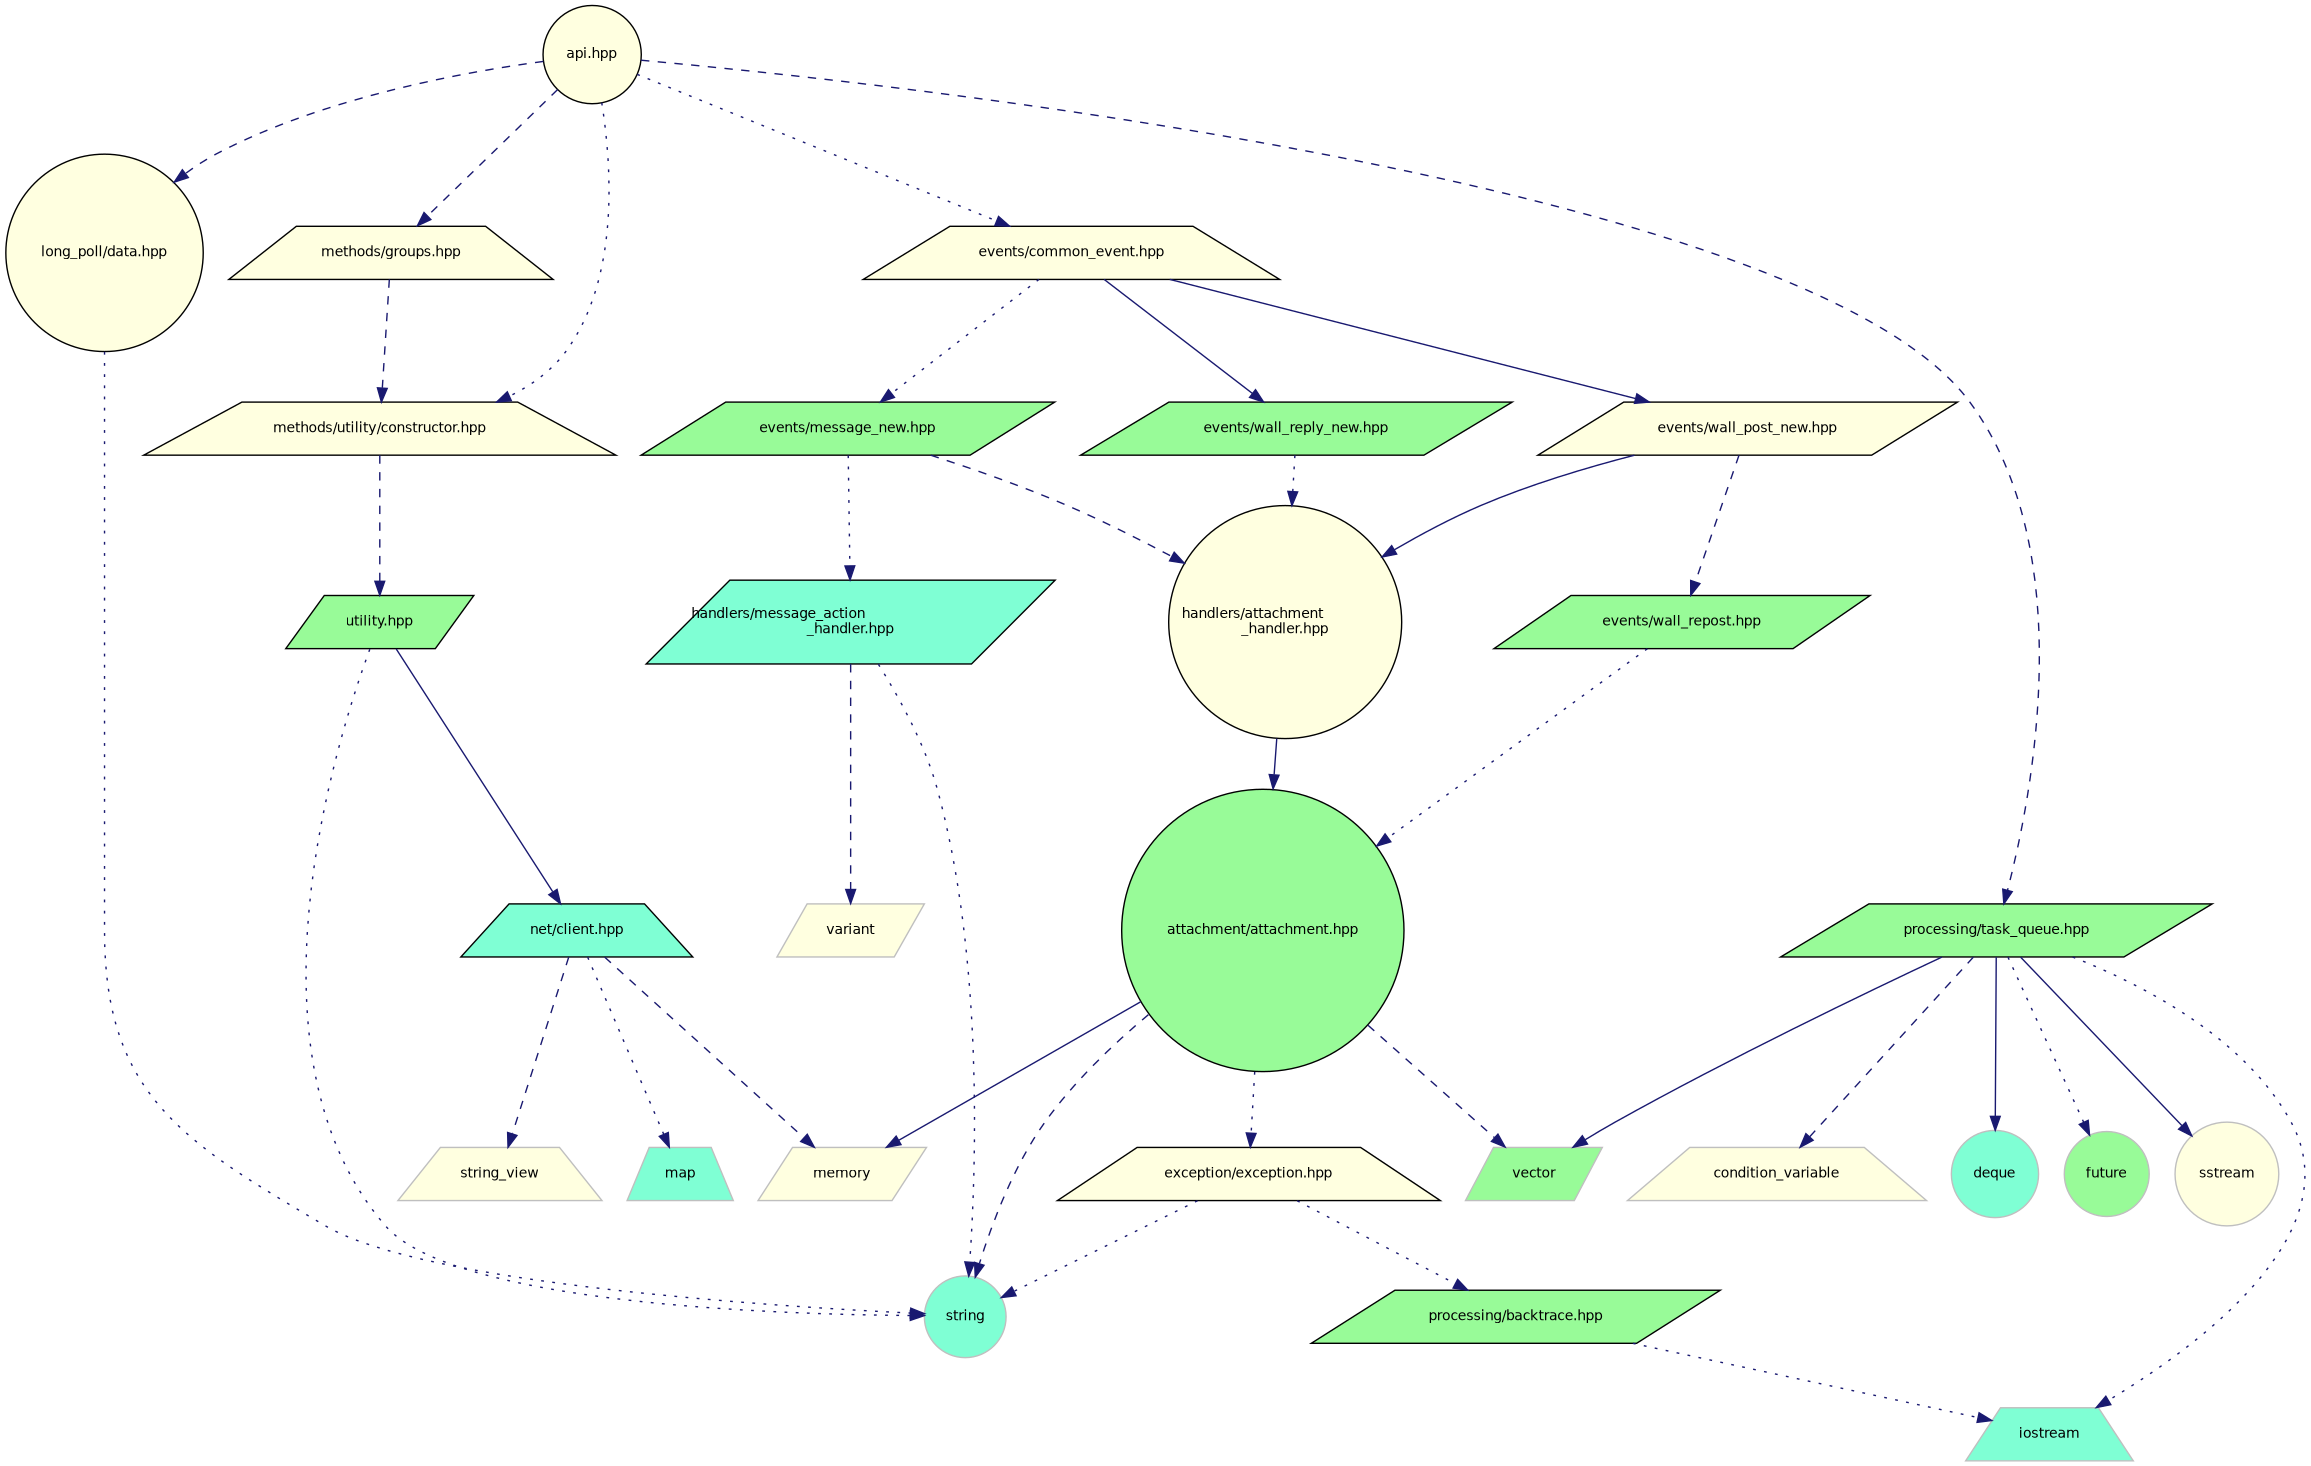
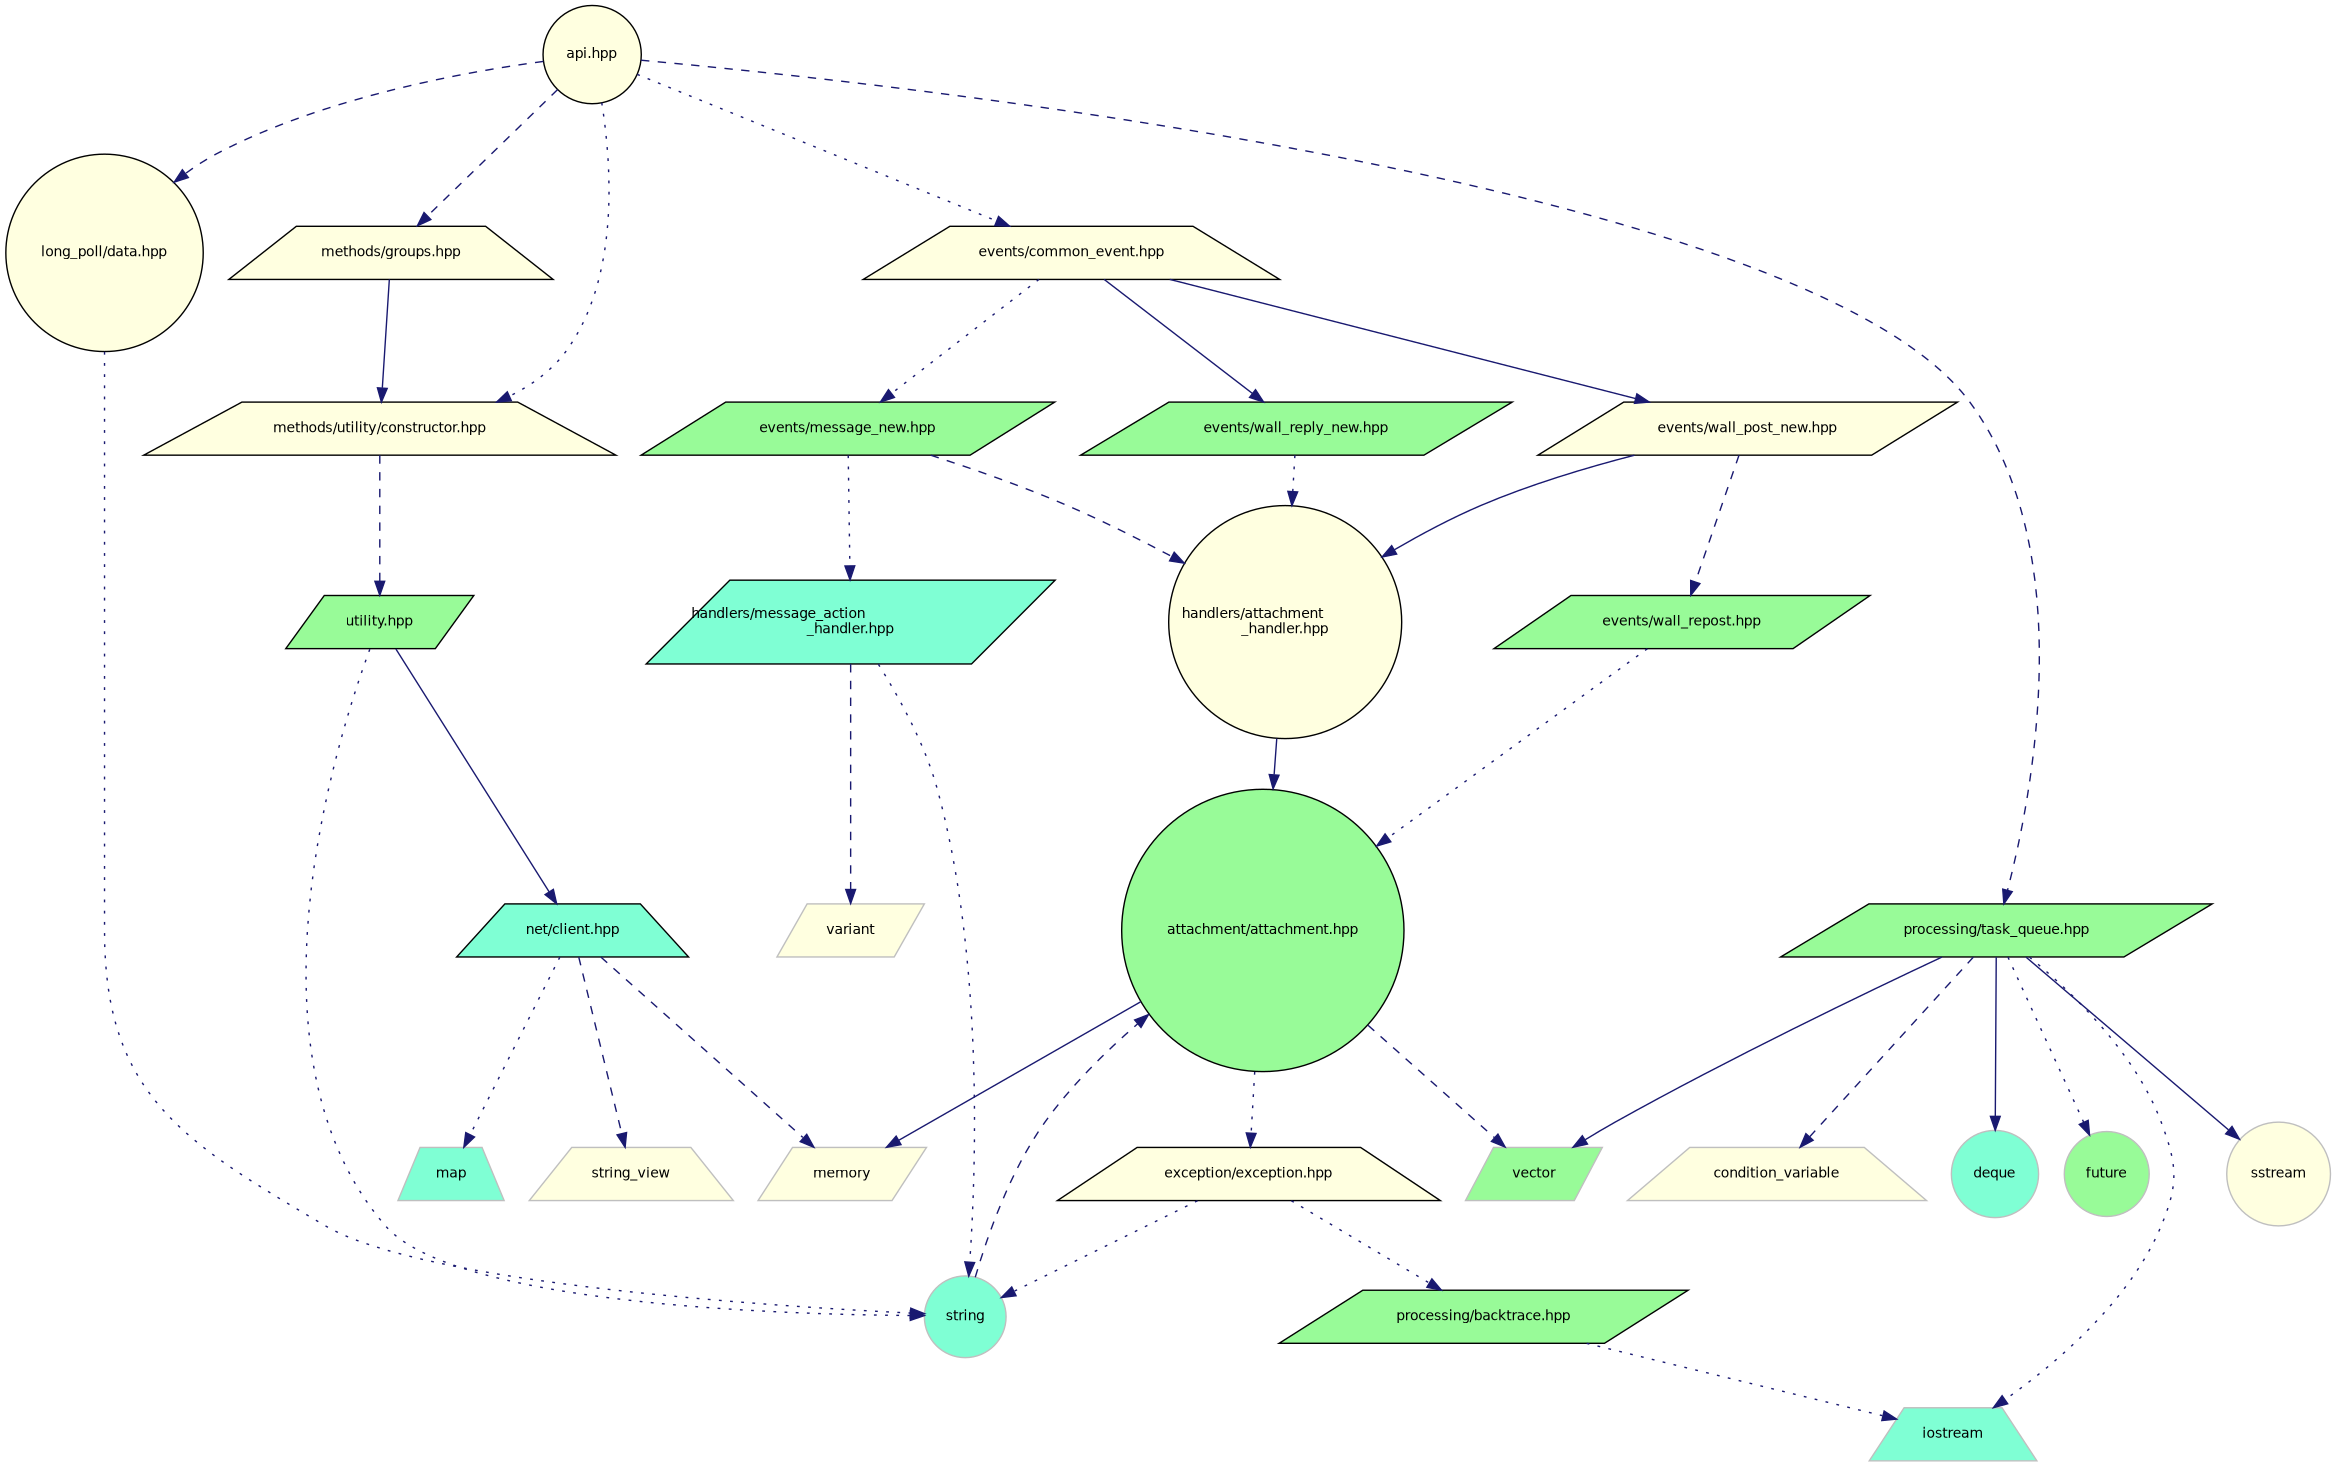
edge "methods/groups.hpp" -> "methods/utility/constructor.hpp": style dashed -> solid
edge "attachment/attachment.hpp" -> "string": reversed
